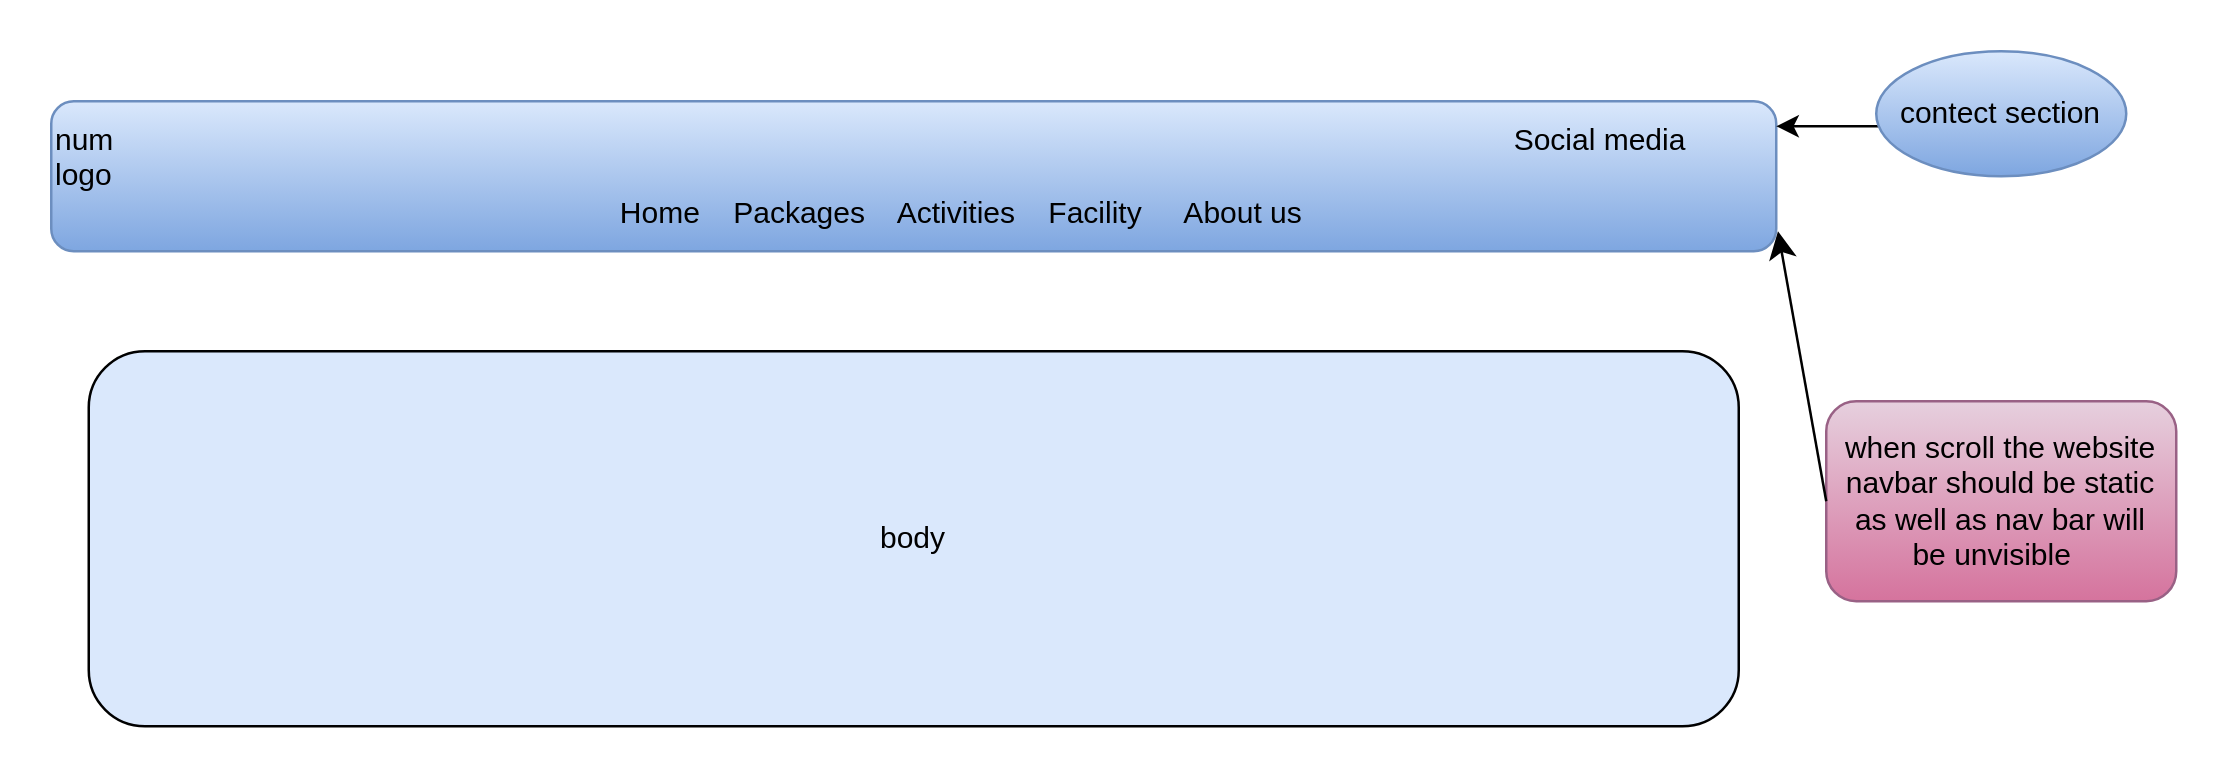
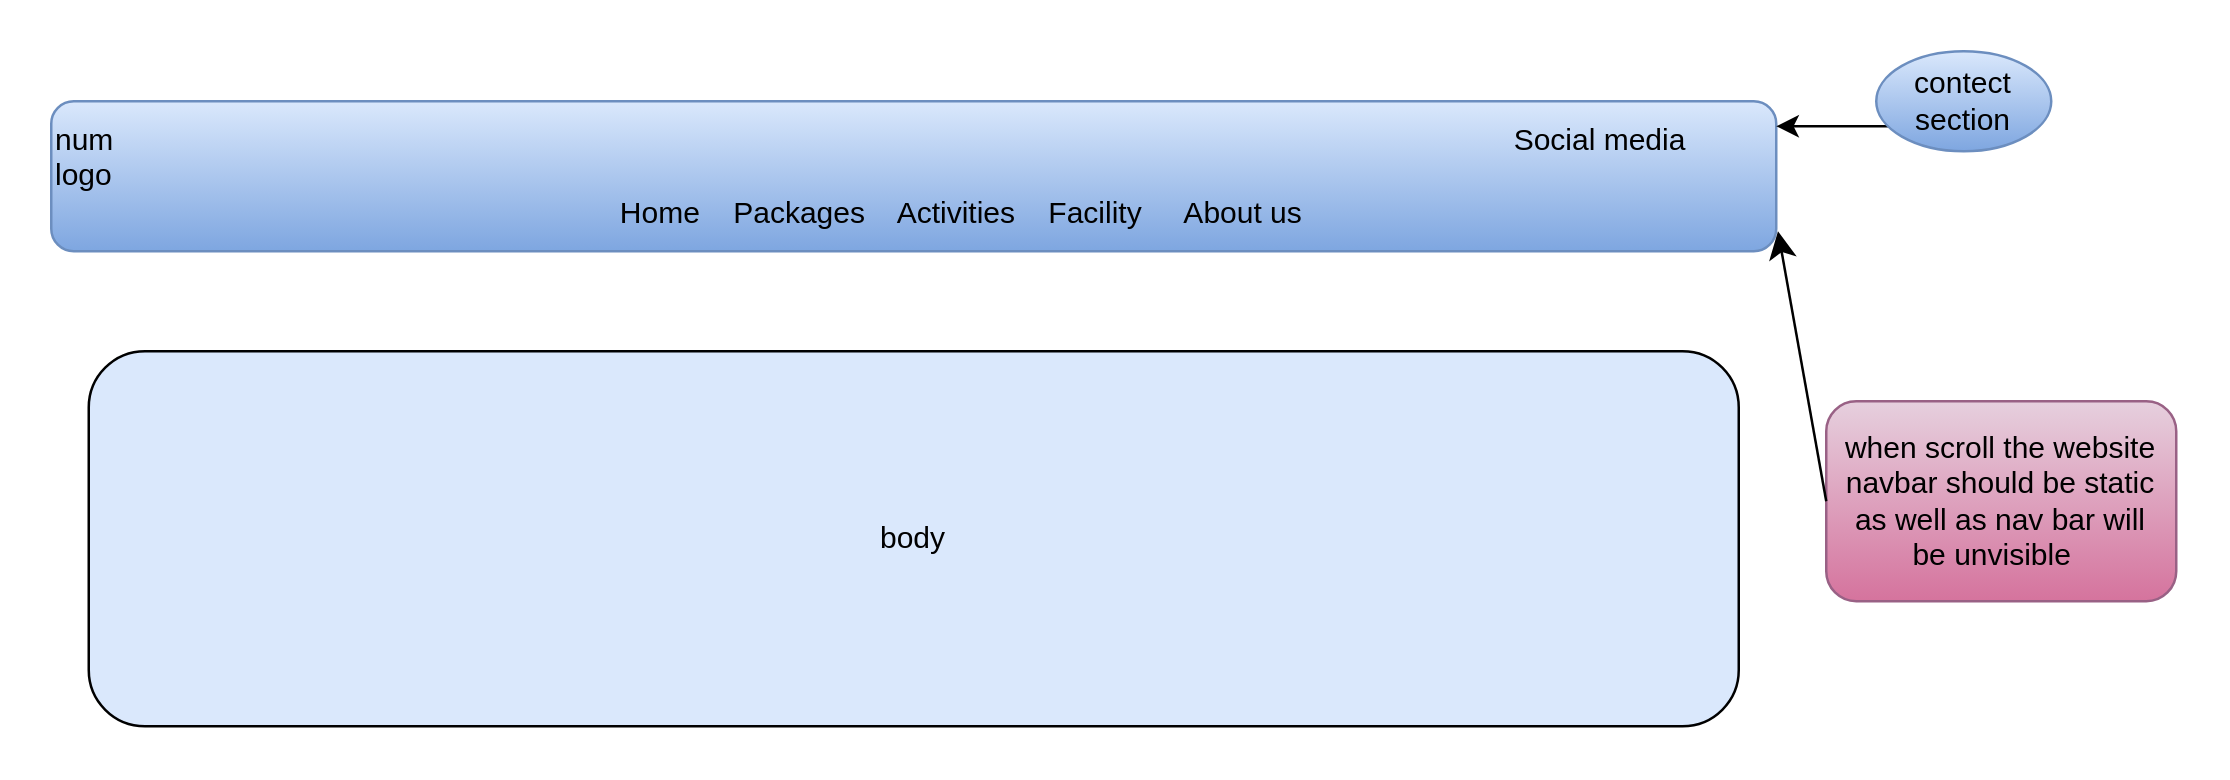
node "contect section": size 250x125 -> 175x100
